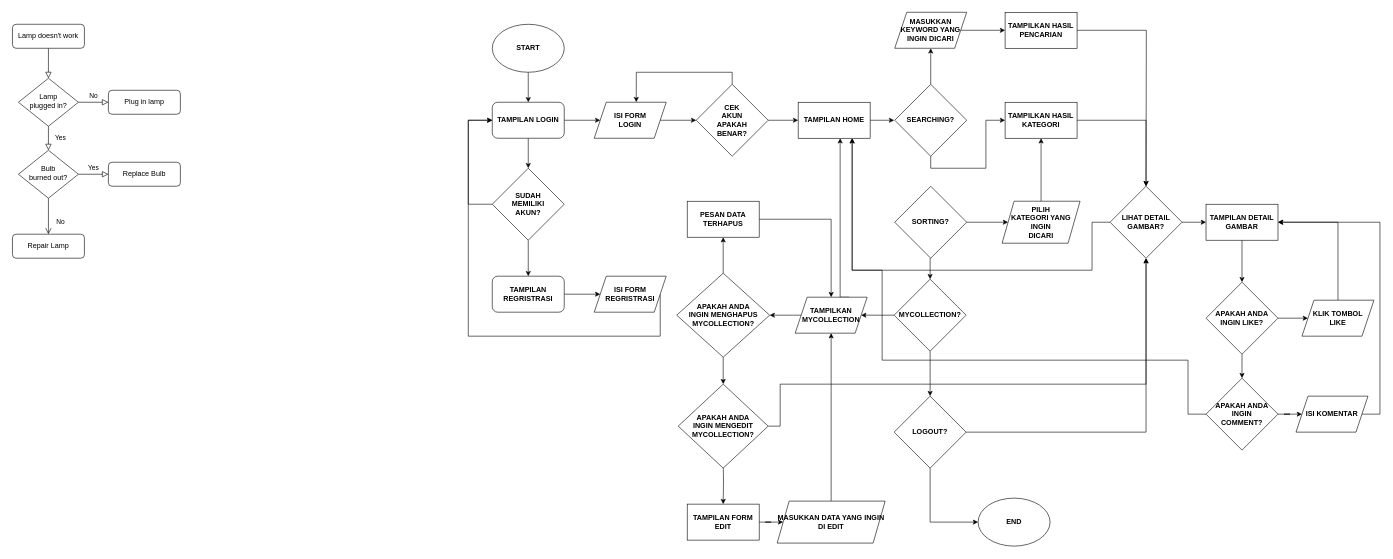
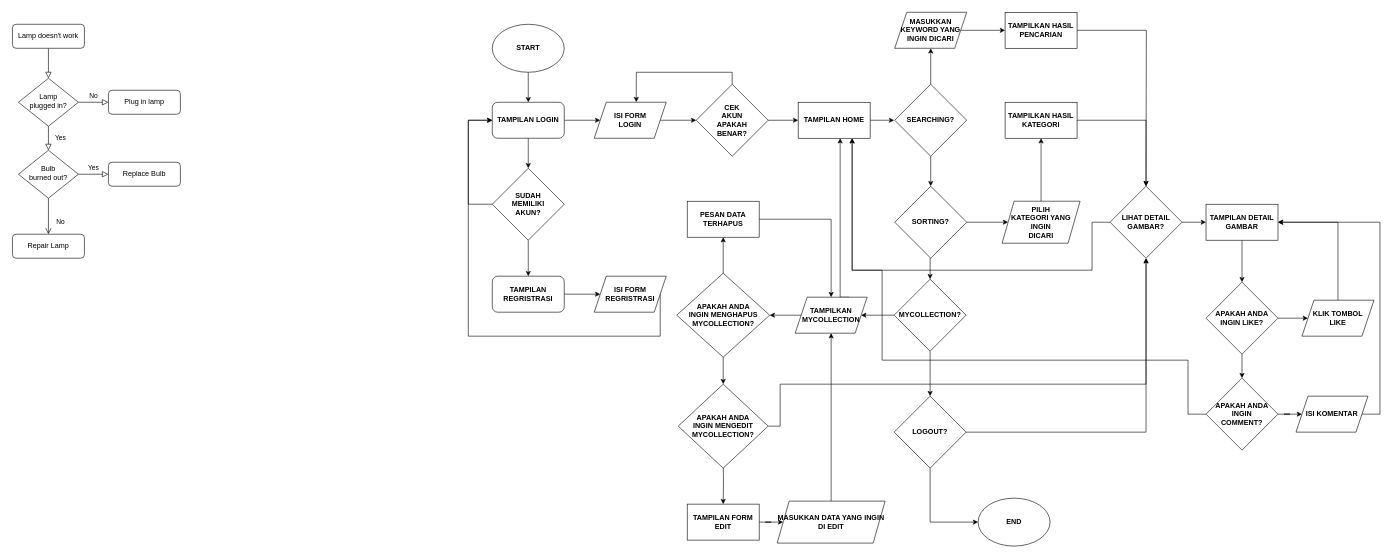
edge "SEARCHING?" -> "TAMPILKAN HASIL KATEGORI": now "SEARCHING?" -> "SORTING?"
